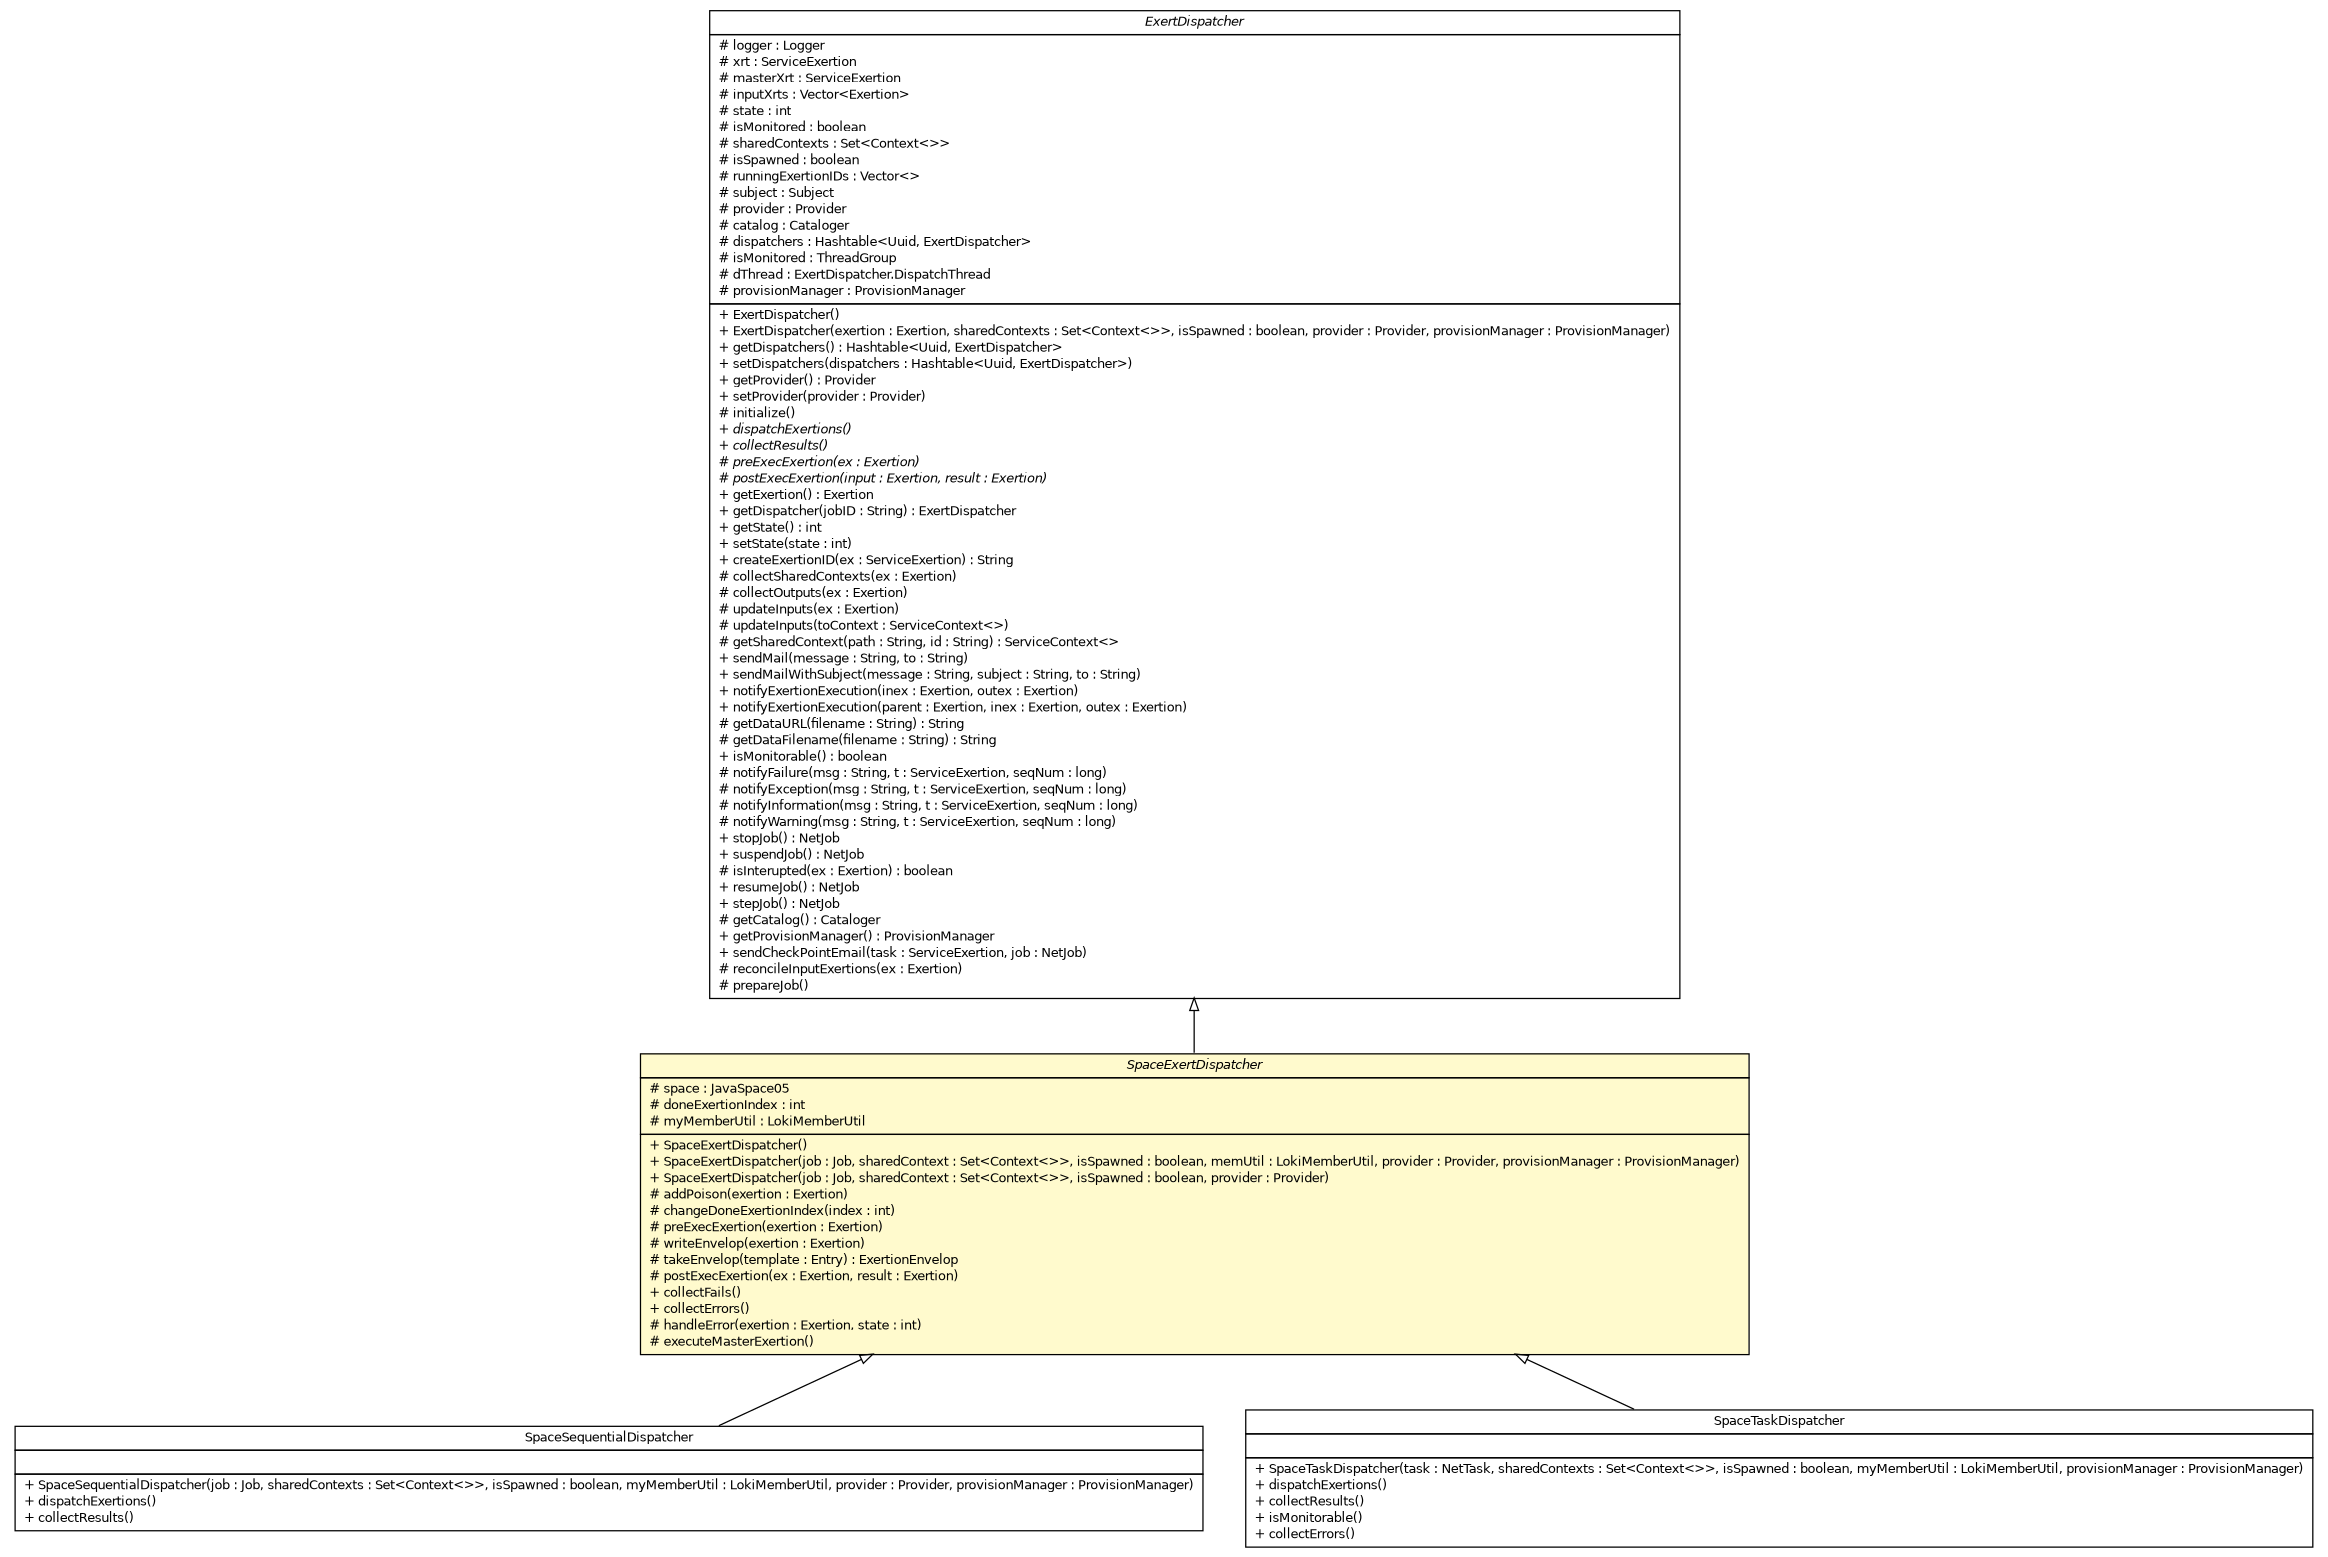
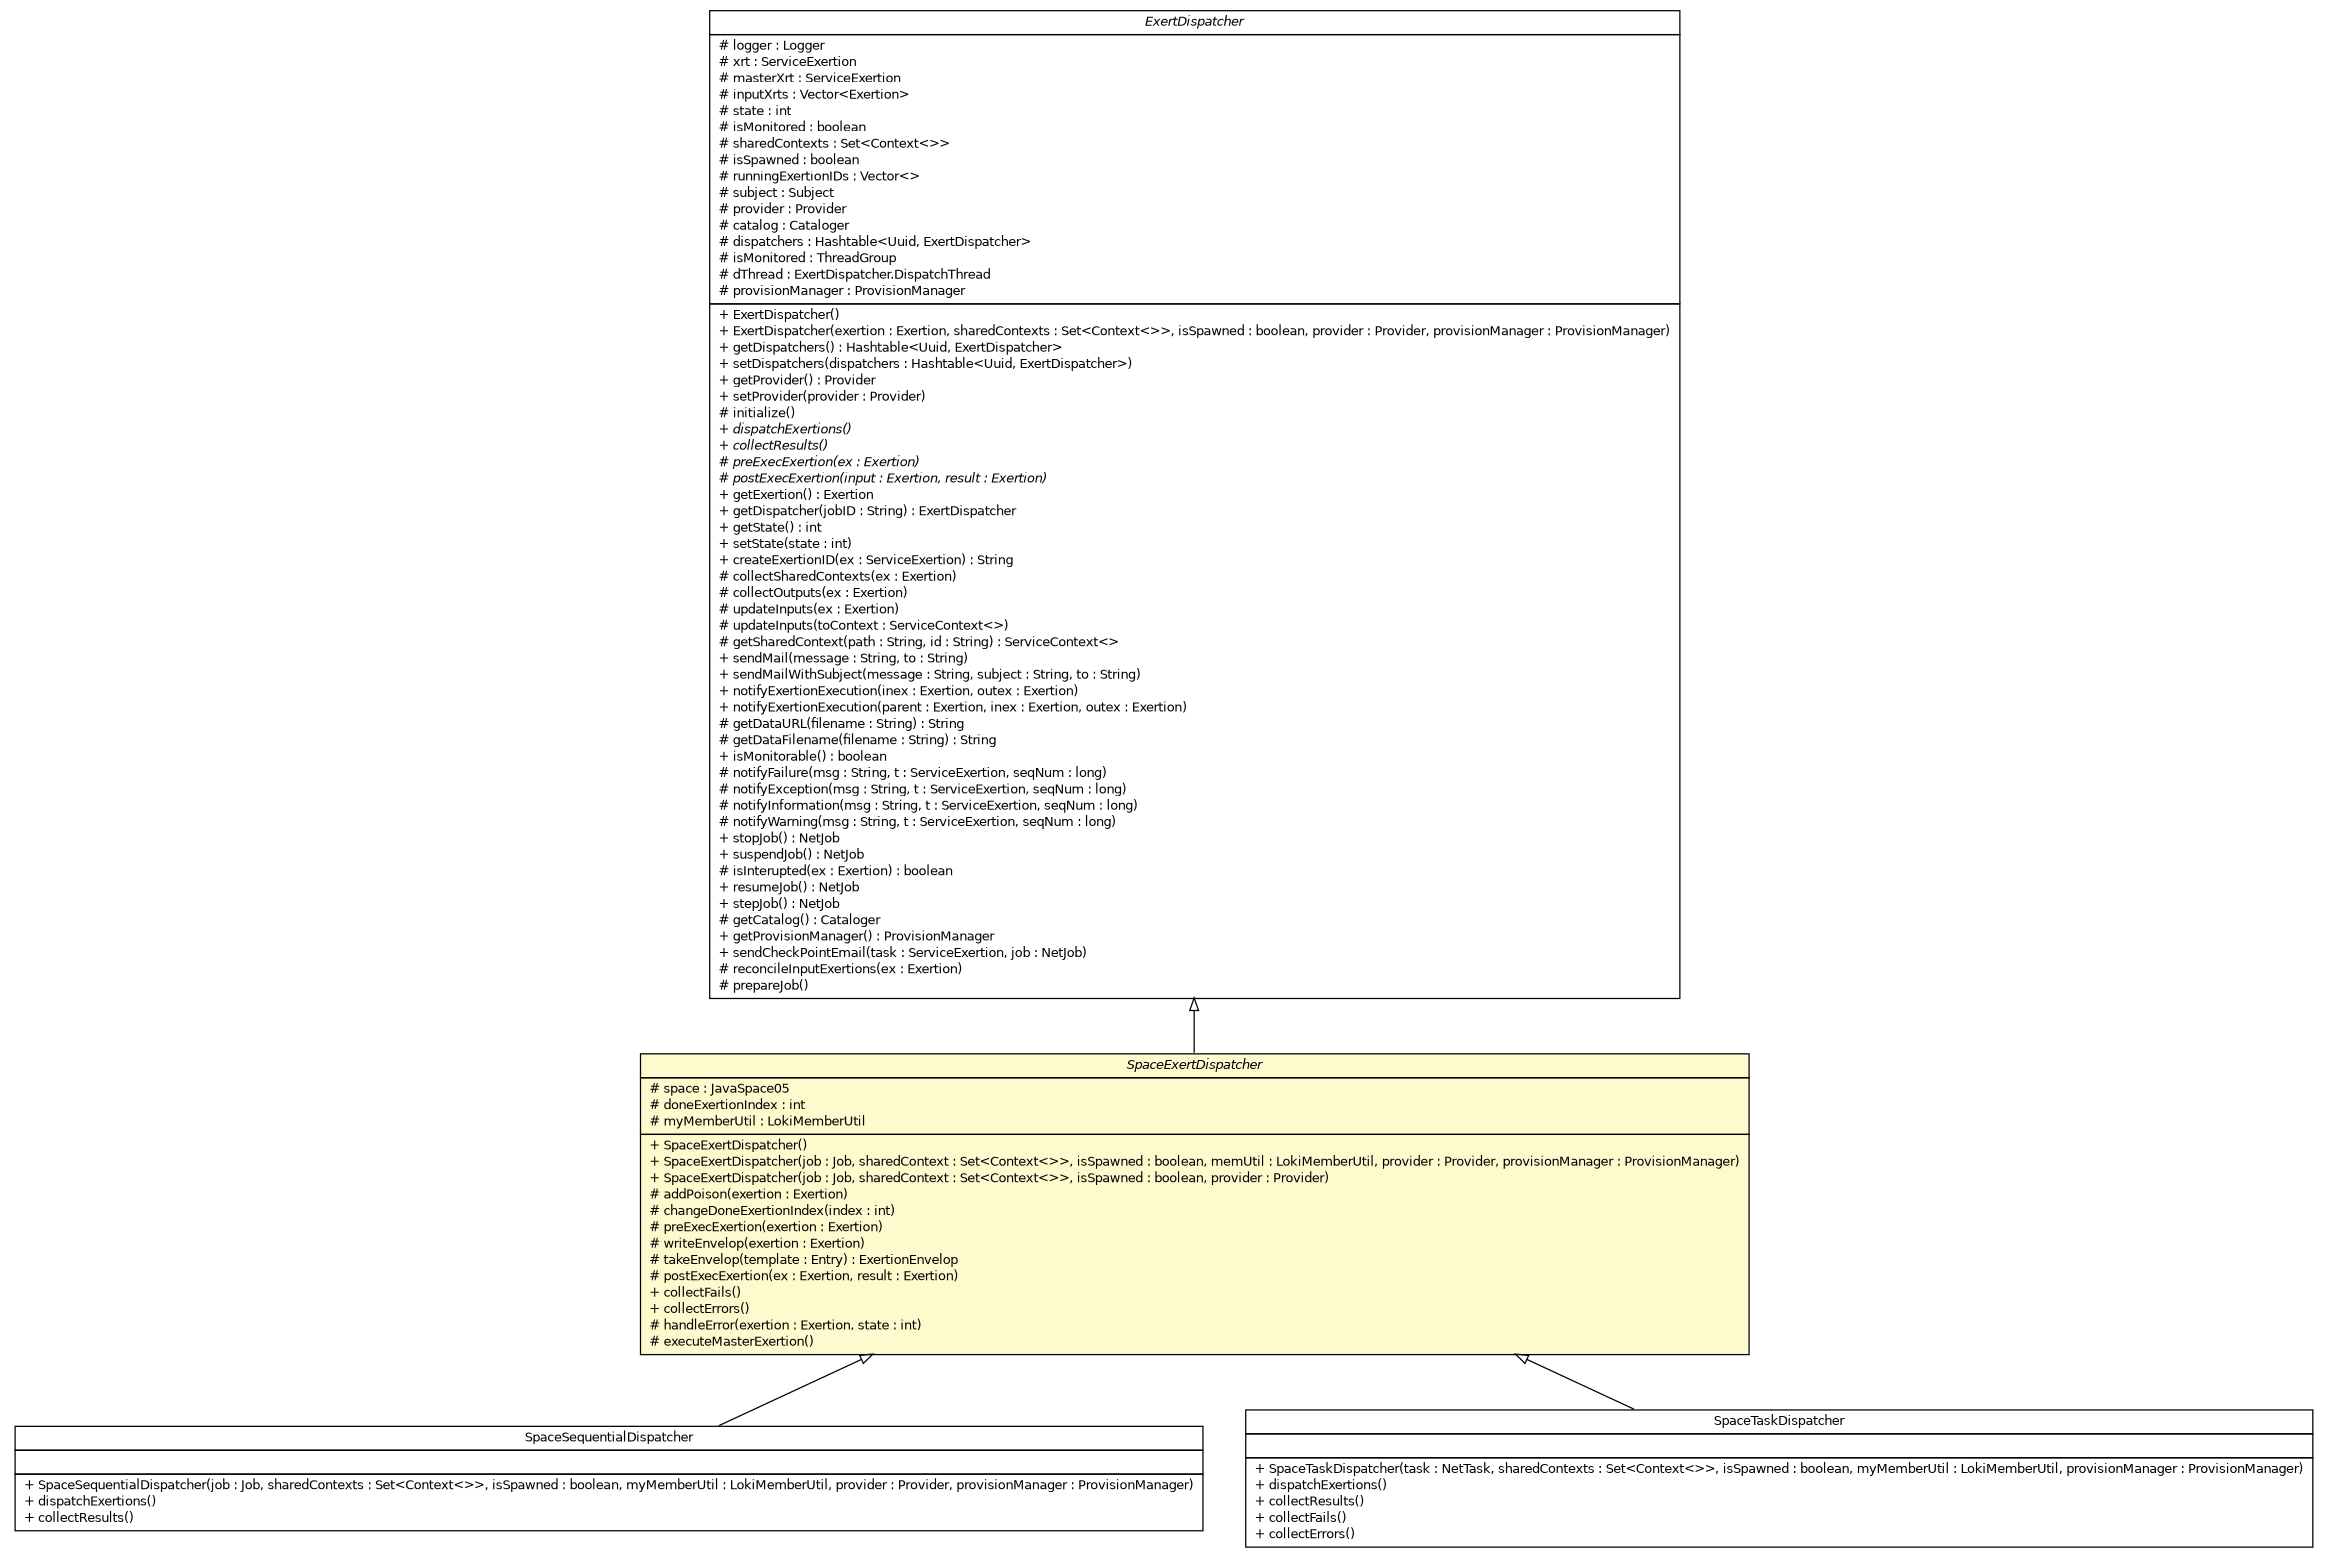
node "SpaceTaskDispatcher": text "+ isMonitorable()" -> "+ collectFails()"
